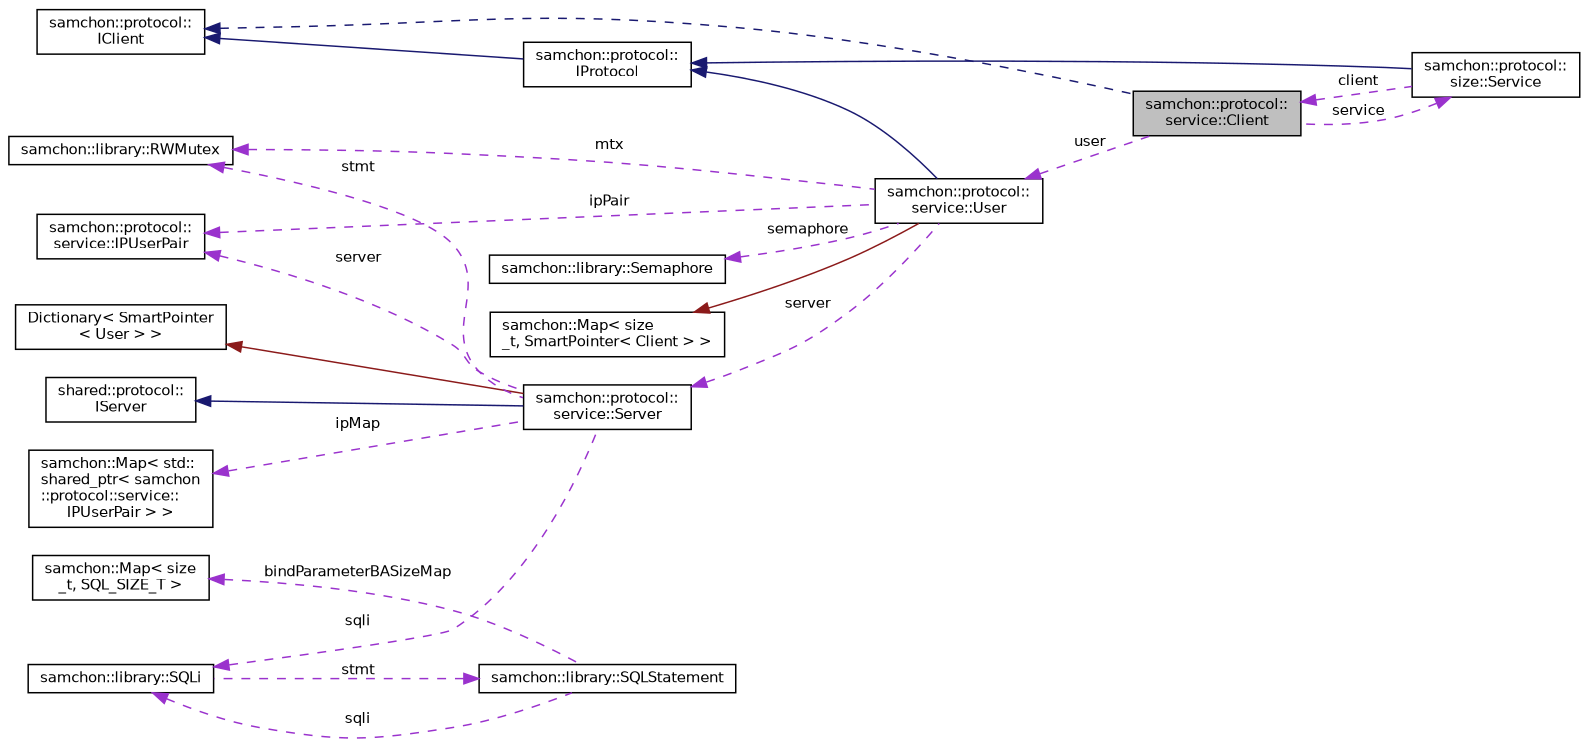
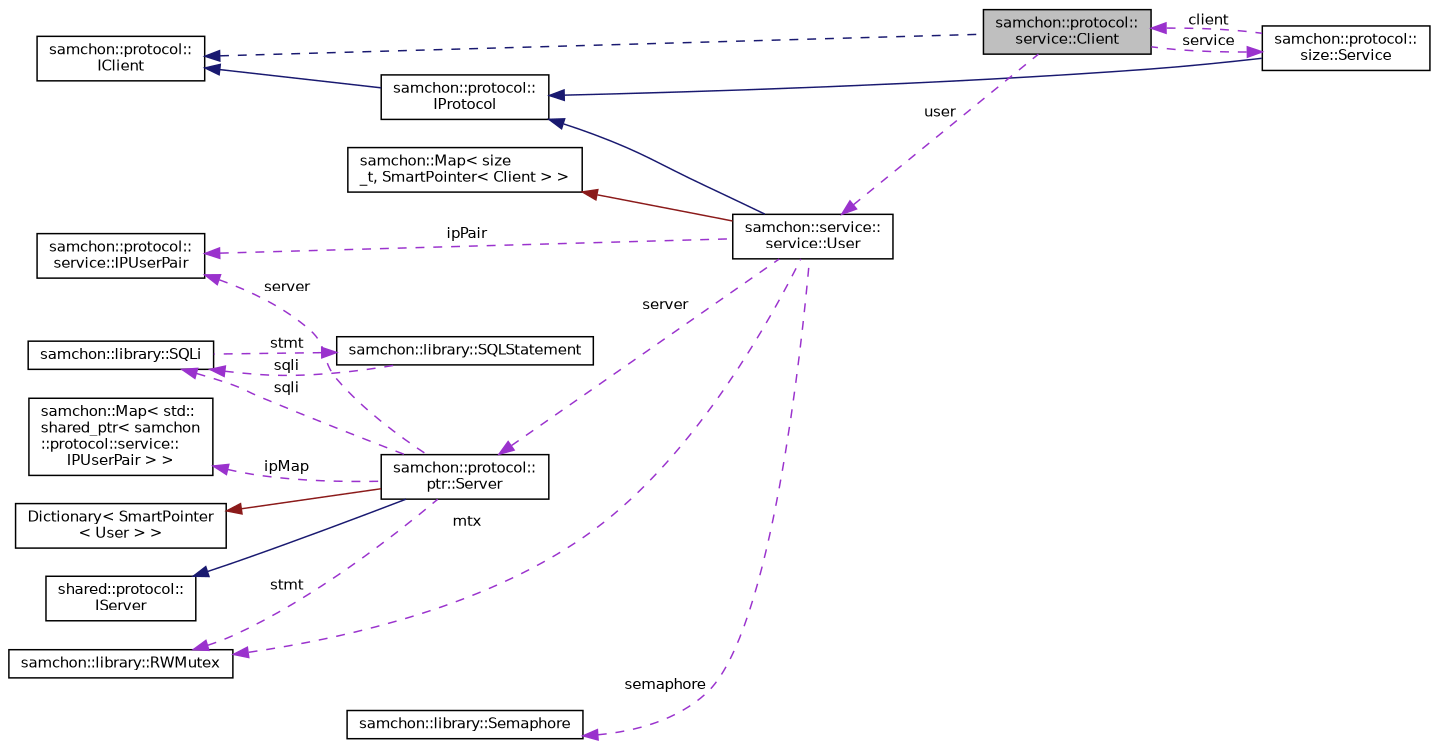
node "samchon::protocol:: service::User": label "samchon::protocol:: service::User" -> "samchon::service:: service::User"
node "samchon::protocol:: service::Server": label "samchon::protocol:: service::Server" -> "samchon::protocol:: ptr::Server"
node "samchon::Map< size _t, SQL_SIZE_T >": removed
